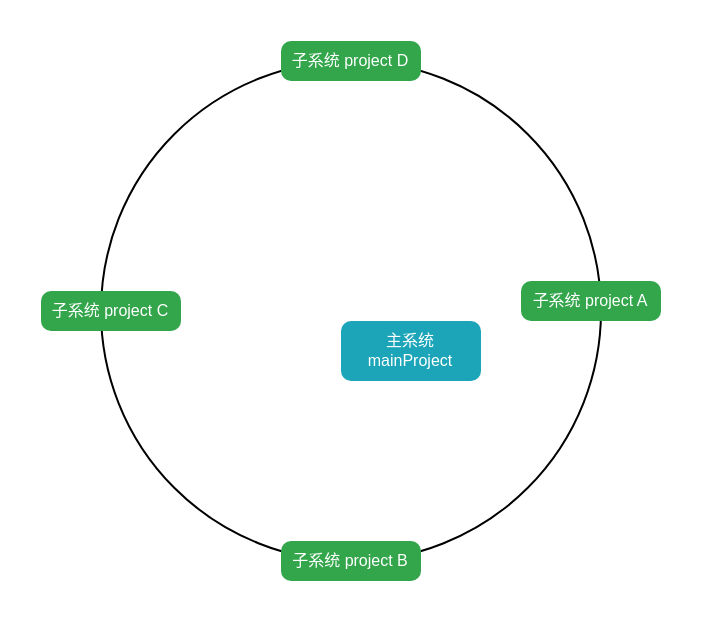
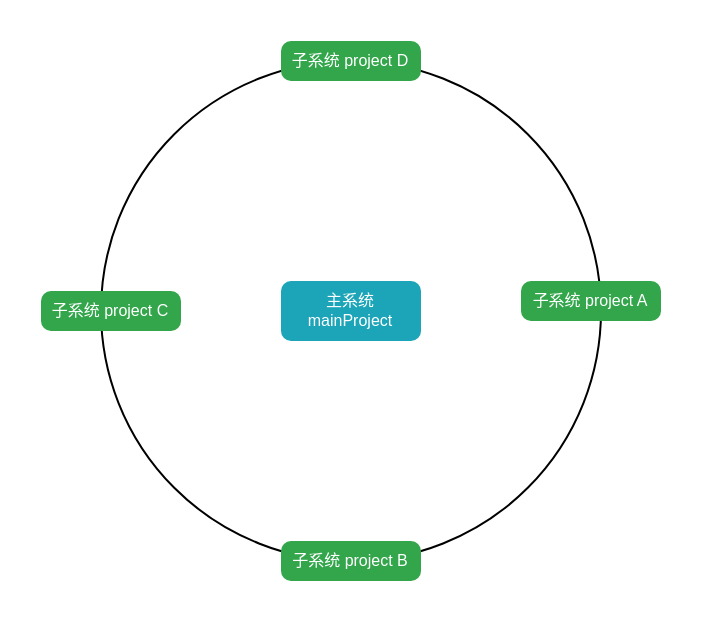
node "主系统mainProject": moved (411, 351) -> (351, 311)
